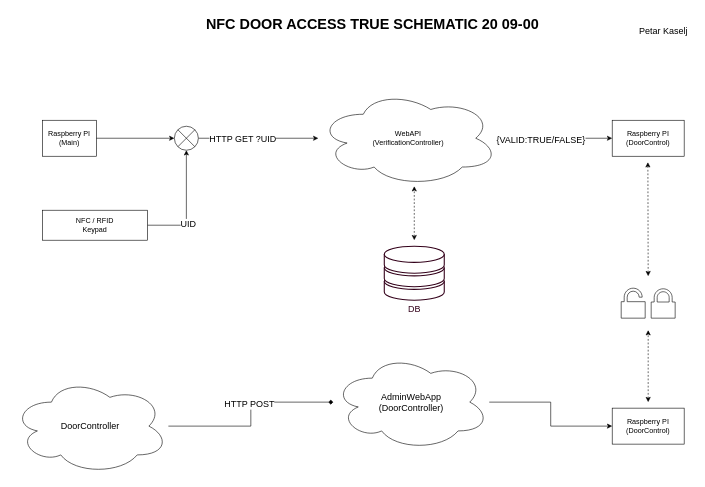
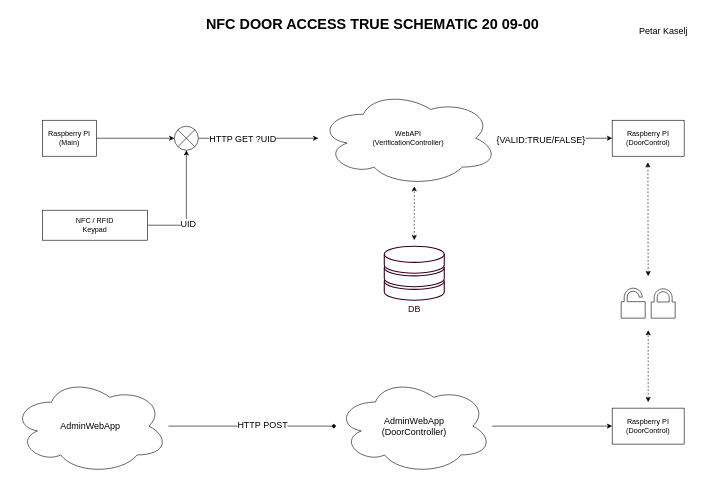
node "AdminWebApp (DoorController)": moved (411, 402) -> (414, 426)
node "DoorController": label "DoorController" -> "AdminWebApp"
